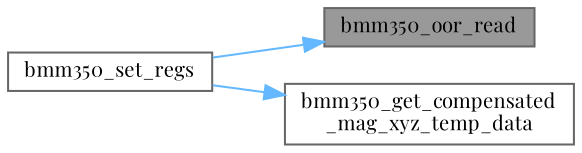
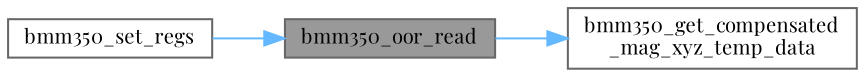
edge "bmm350_set_regs" -> "bmm350_get_compensated _mag_xyz_temp_data": now "bmm350_oor_read" -> "bmm350_get_compensated _mag_xyz_temp_data"
